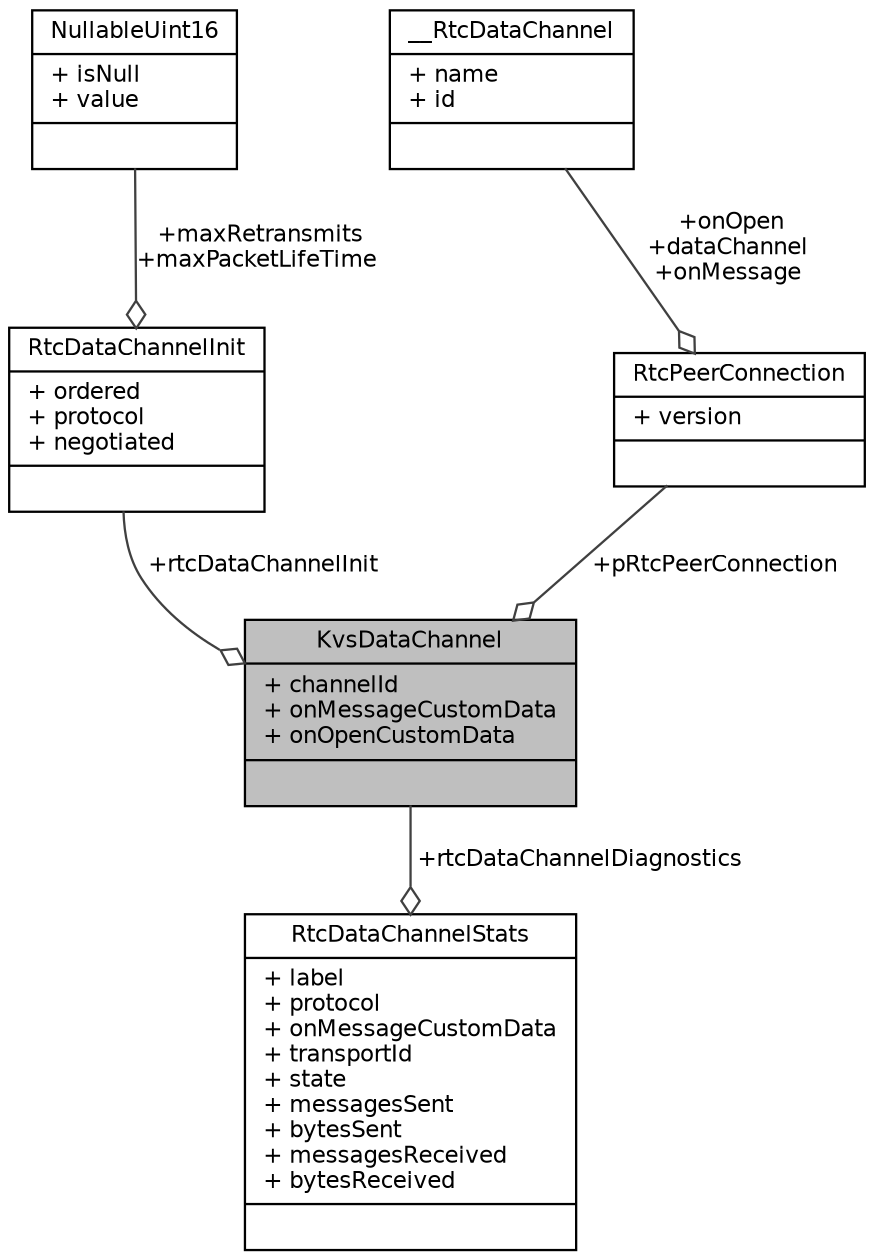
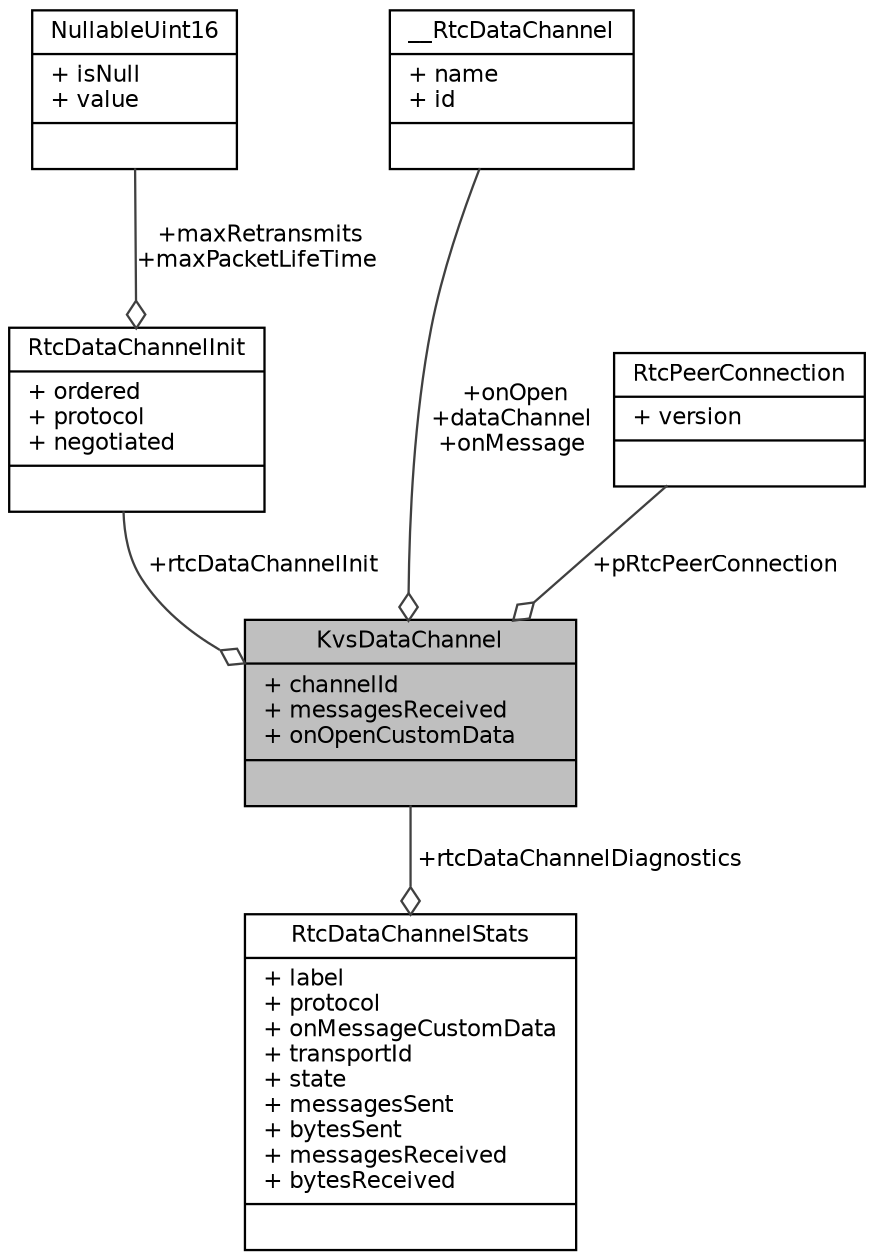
edge "__RtcDataChannel" -> "RtcPeerConnection": now "__RtcDataChannel" -> "KvsDataChannel"
node "KvsDataChannel": text "+ onMessageCustomData" -> "+ messagesReceived"
